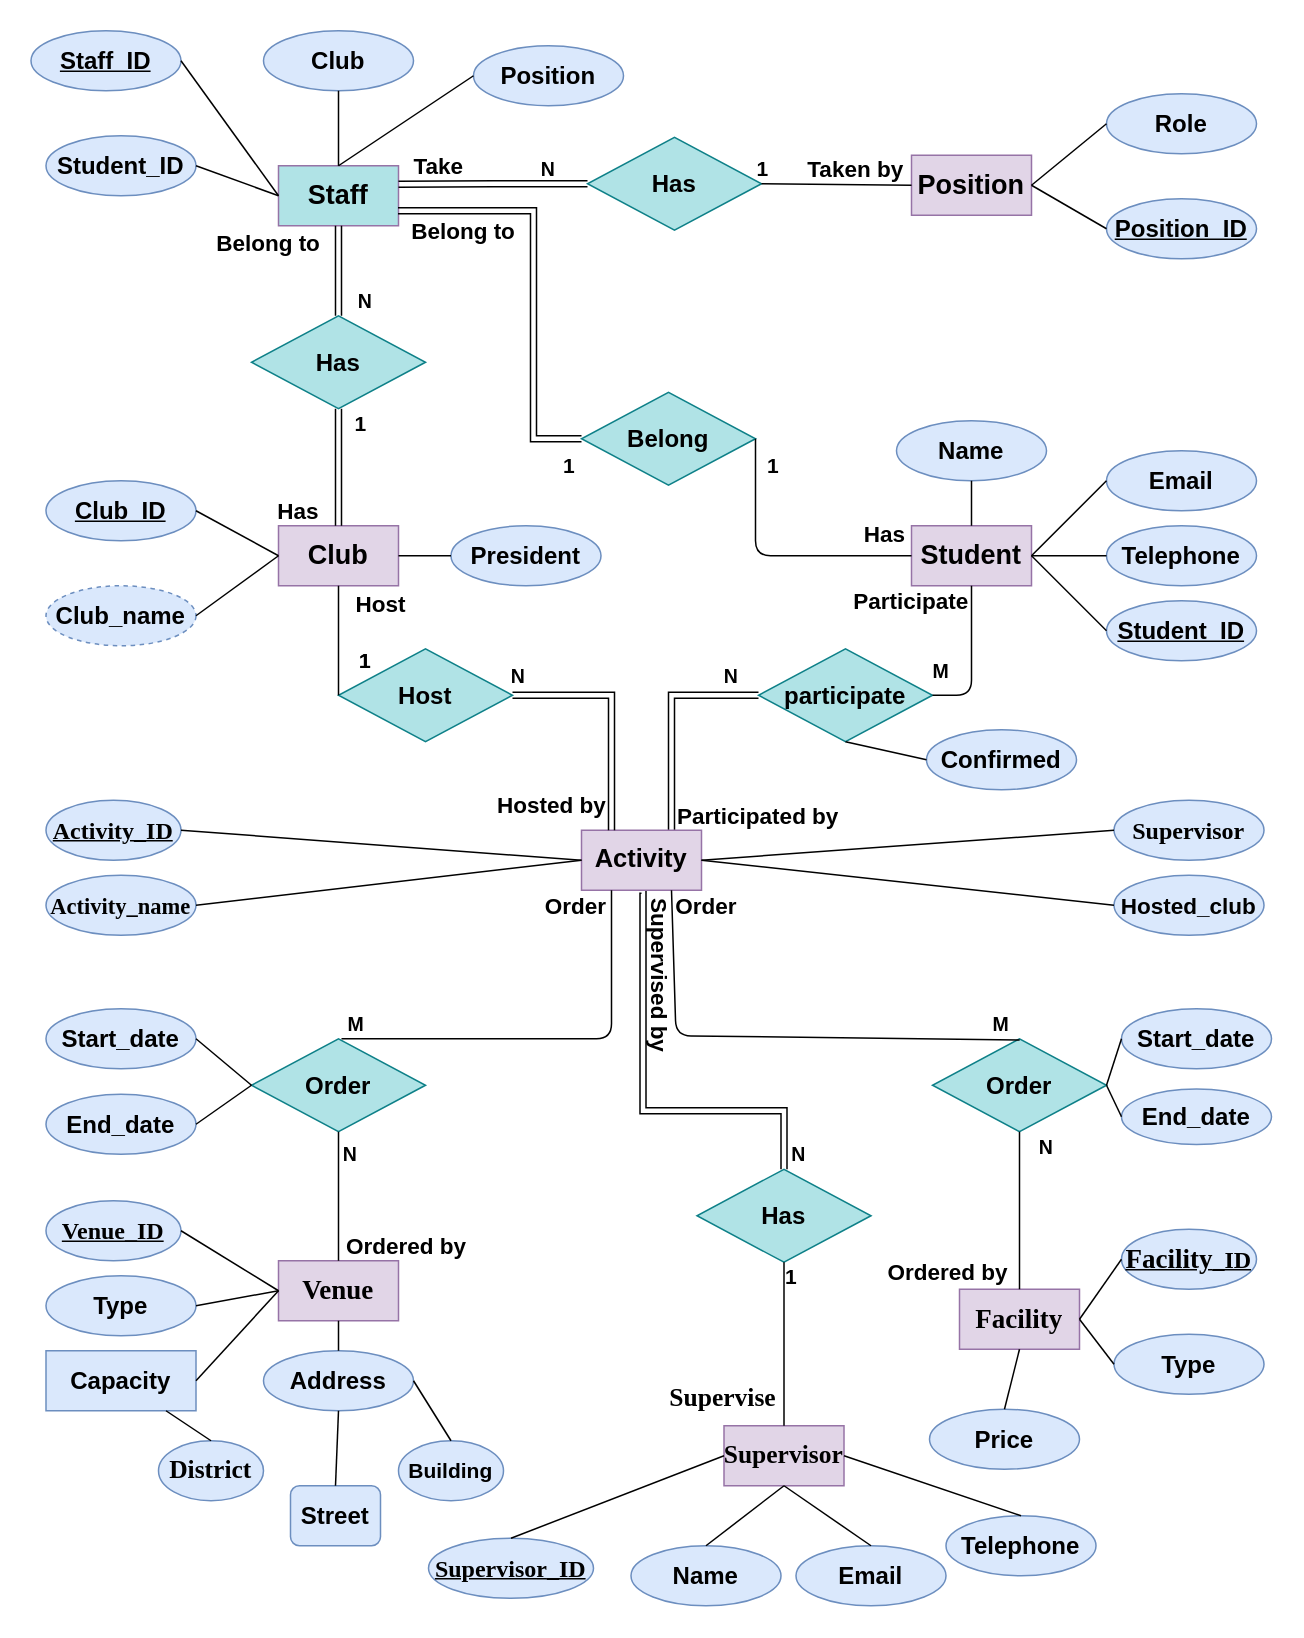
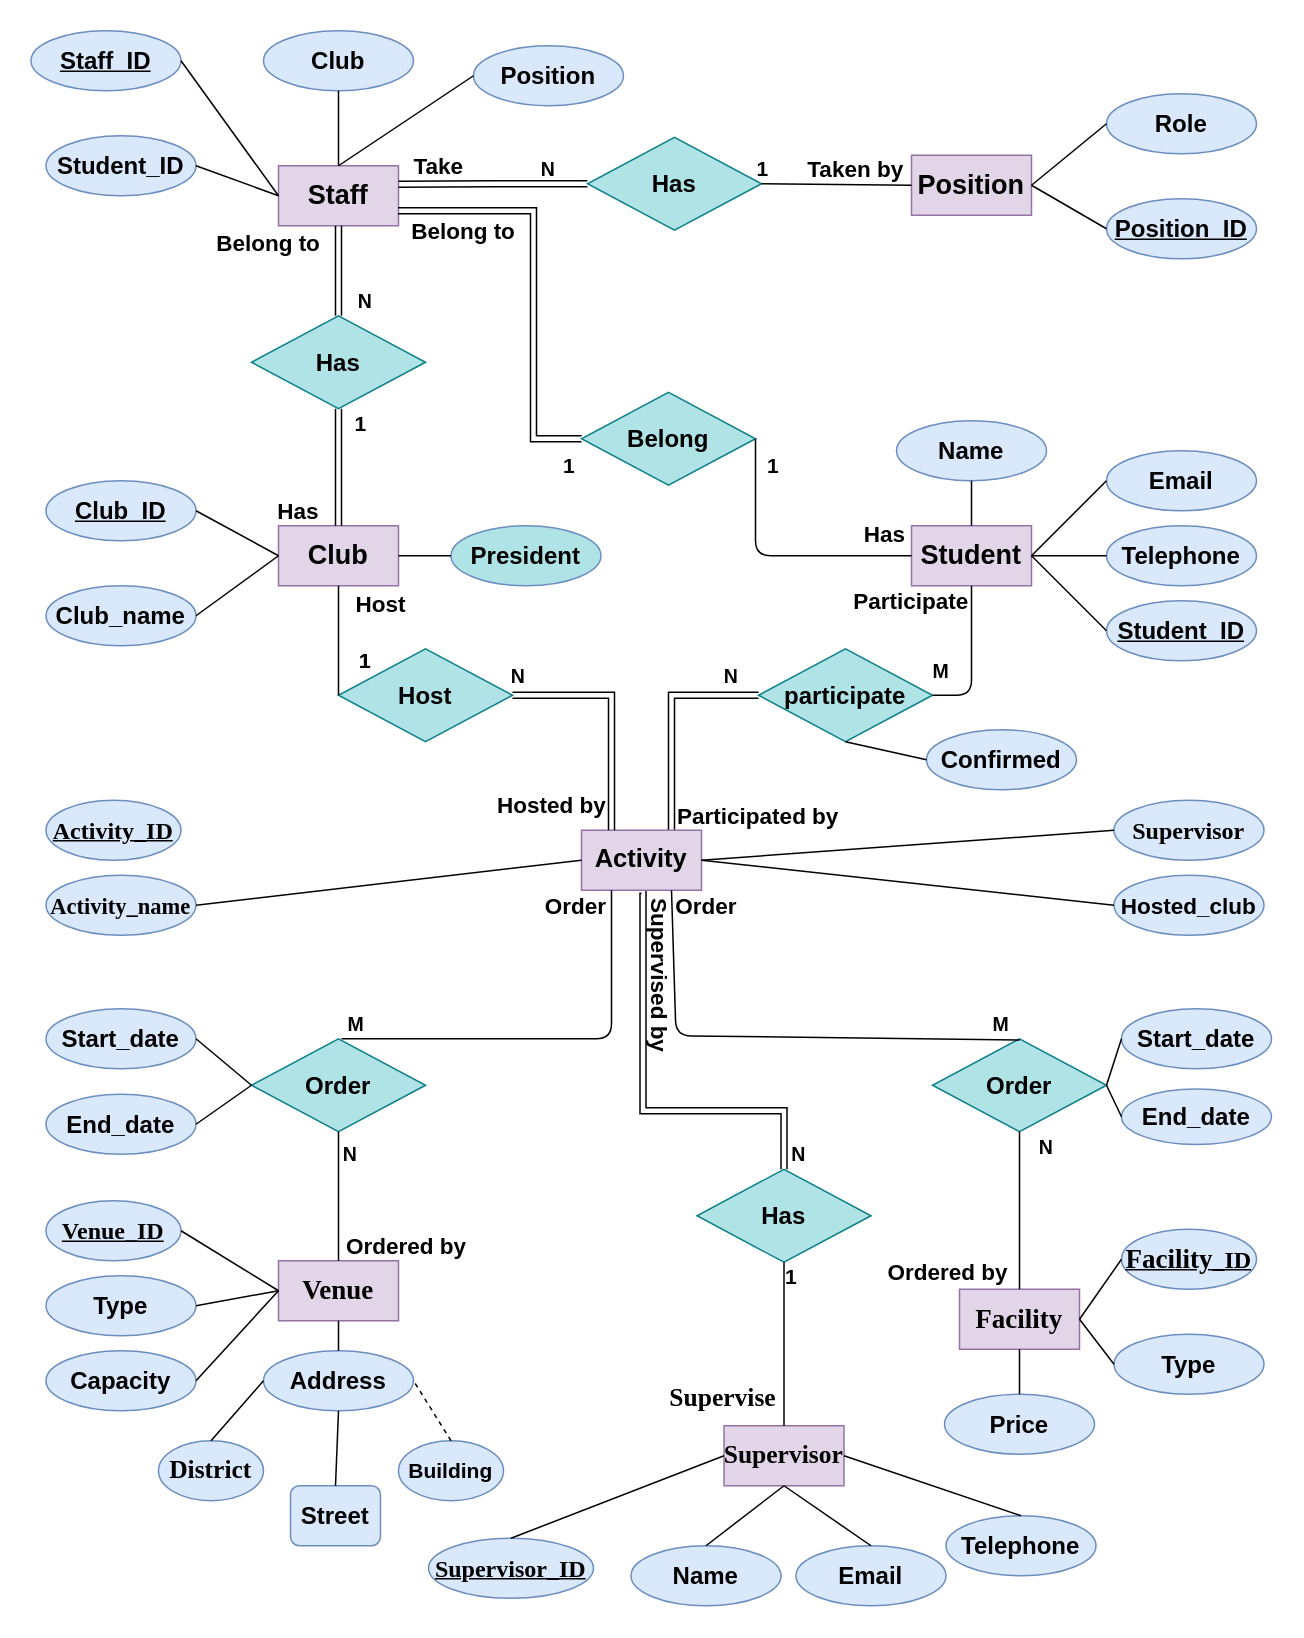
node "Staff": fillcolor #b0e3e6 -> #e1d5e7
node "President": fillcolor #dae8fc -> #b0e3e6
node "Club_name": style dashed -> solid
edge "Activity_ID" -- "Activity": removed
node "Capacity": shape rectangle -> ellipse
edge "Address" -- "Building": style solid -> dashed
edge "Capacity" -- "District": now "Address" -- "District"
node "Price": moved (1004, 1439) -> (1019, 1424)
